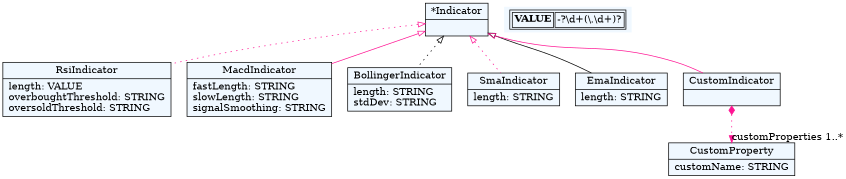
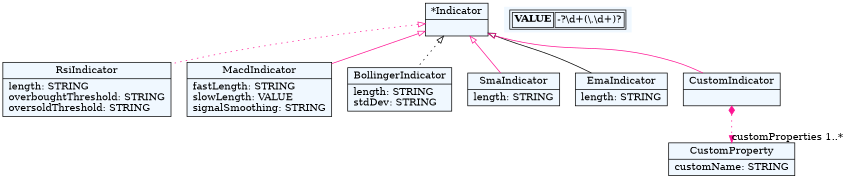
edge "SmaIndicator" -> "*Indicator": style dotted -> solid
node "RsiIndicator": text "length: VALUE" -> "length: STRING"
node "MacdIndicator": text "slowLength: STRING" -> "slowLength: VALUE"
